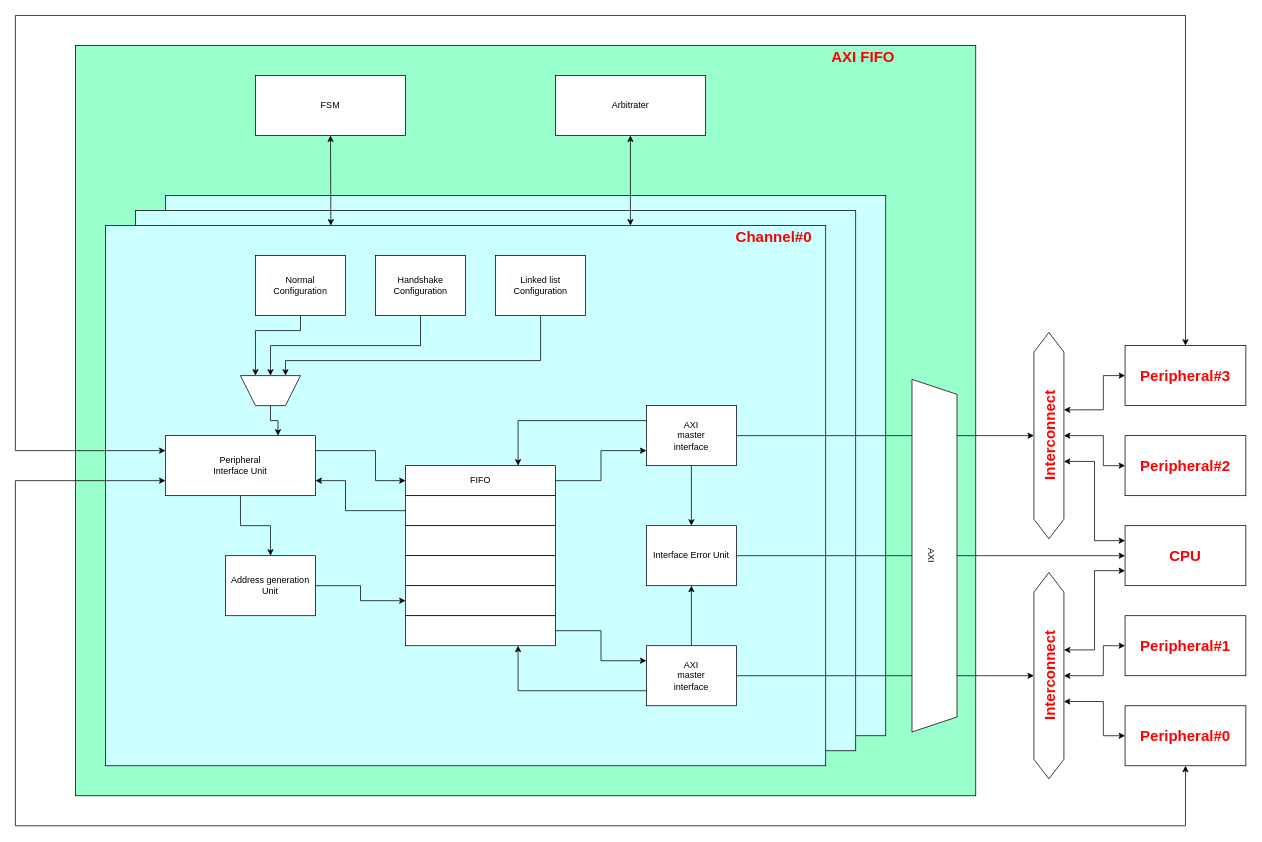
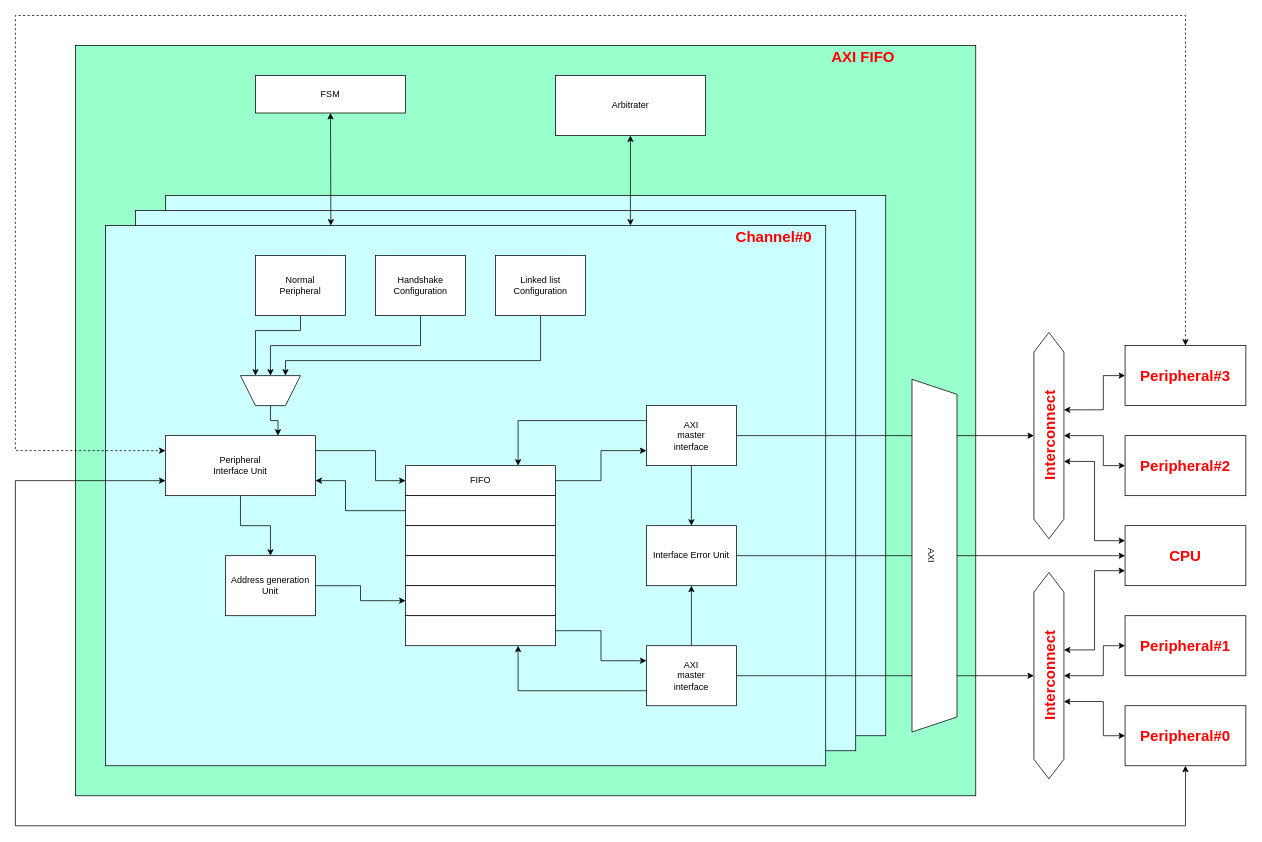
edge "Peripheral#3" -- "Peripheral Interface Unit": style solid -> dashed
node "FSM": size 150x60 -> 150x38
node "Normal Configuration": label "Normal Configuration" -> "Normal Peripheral"
